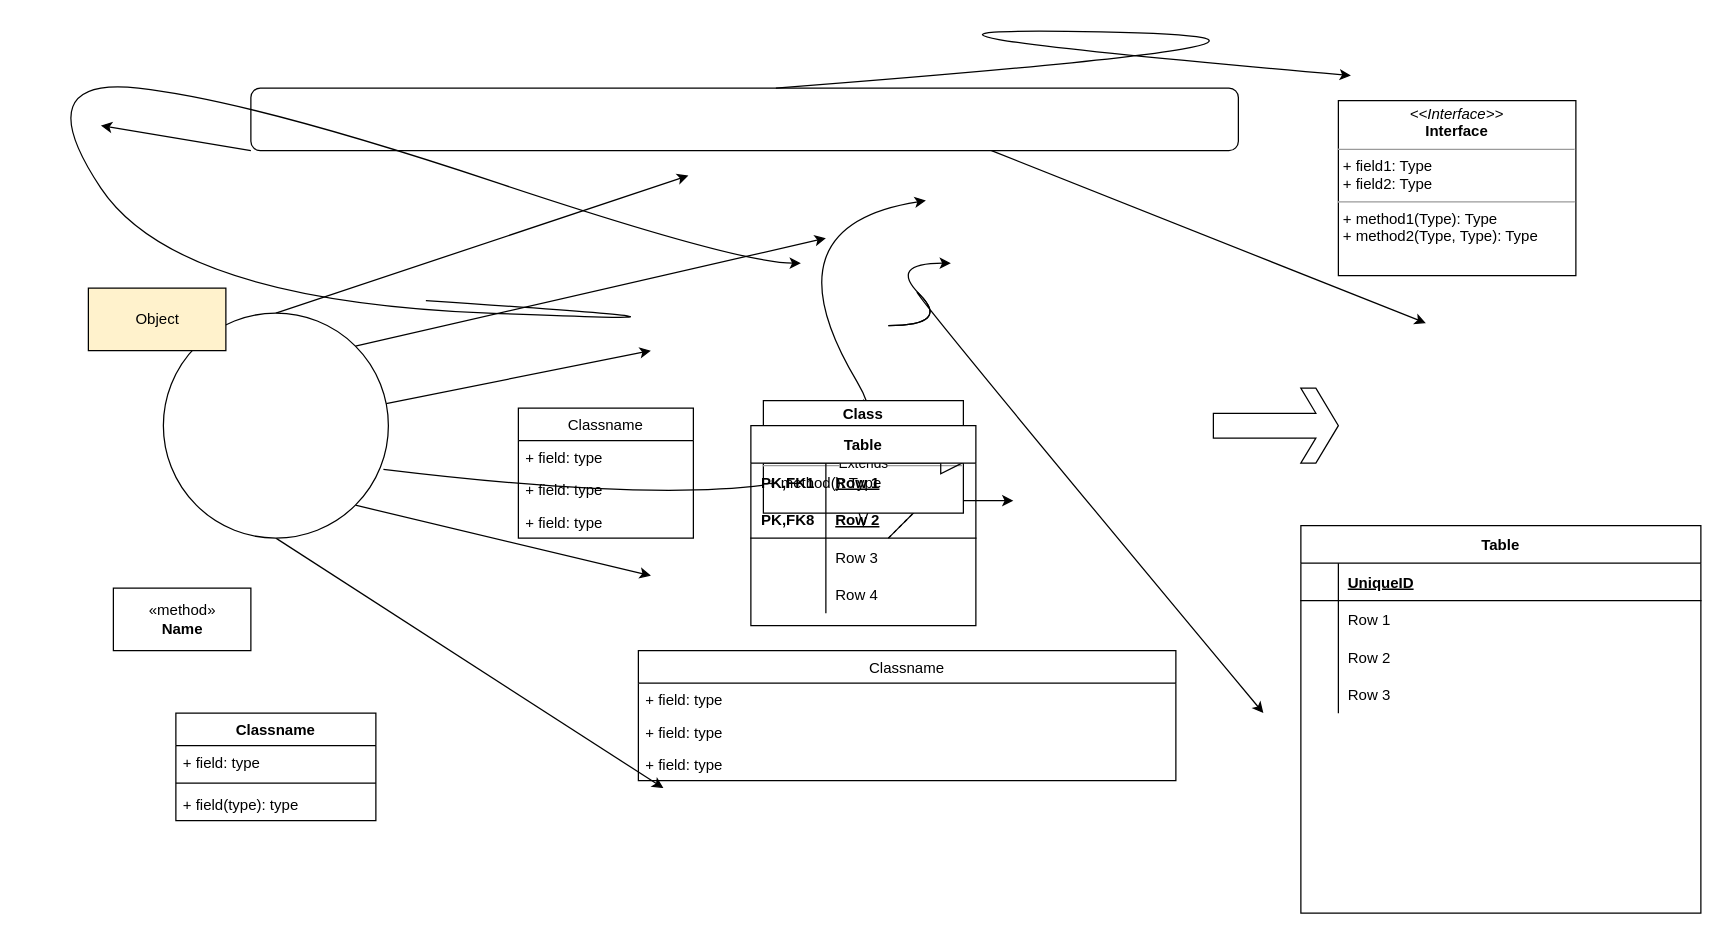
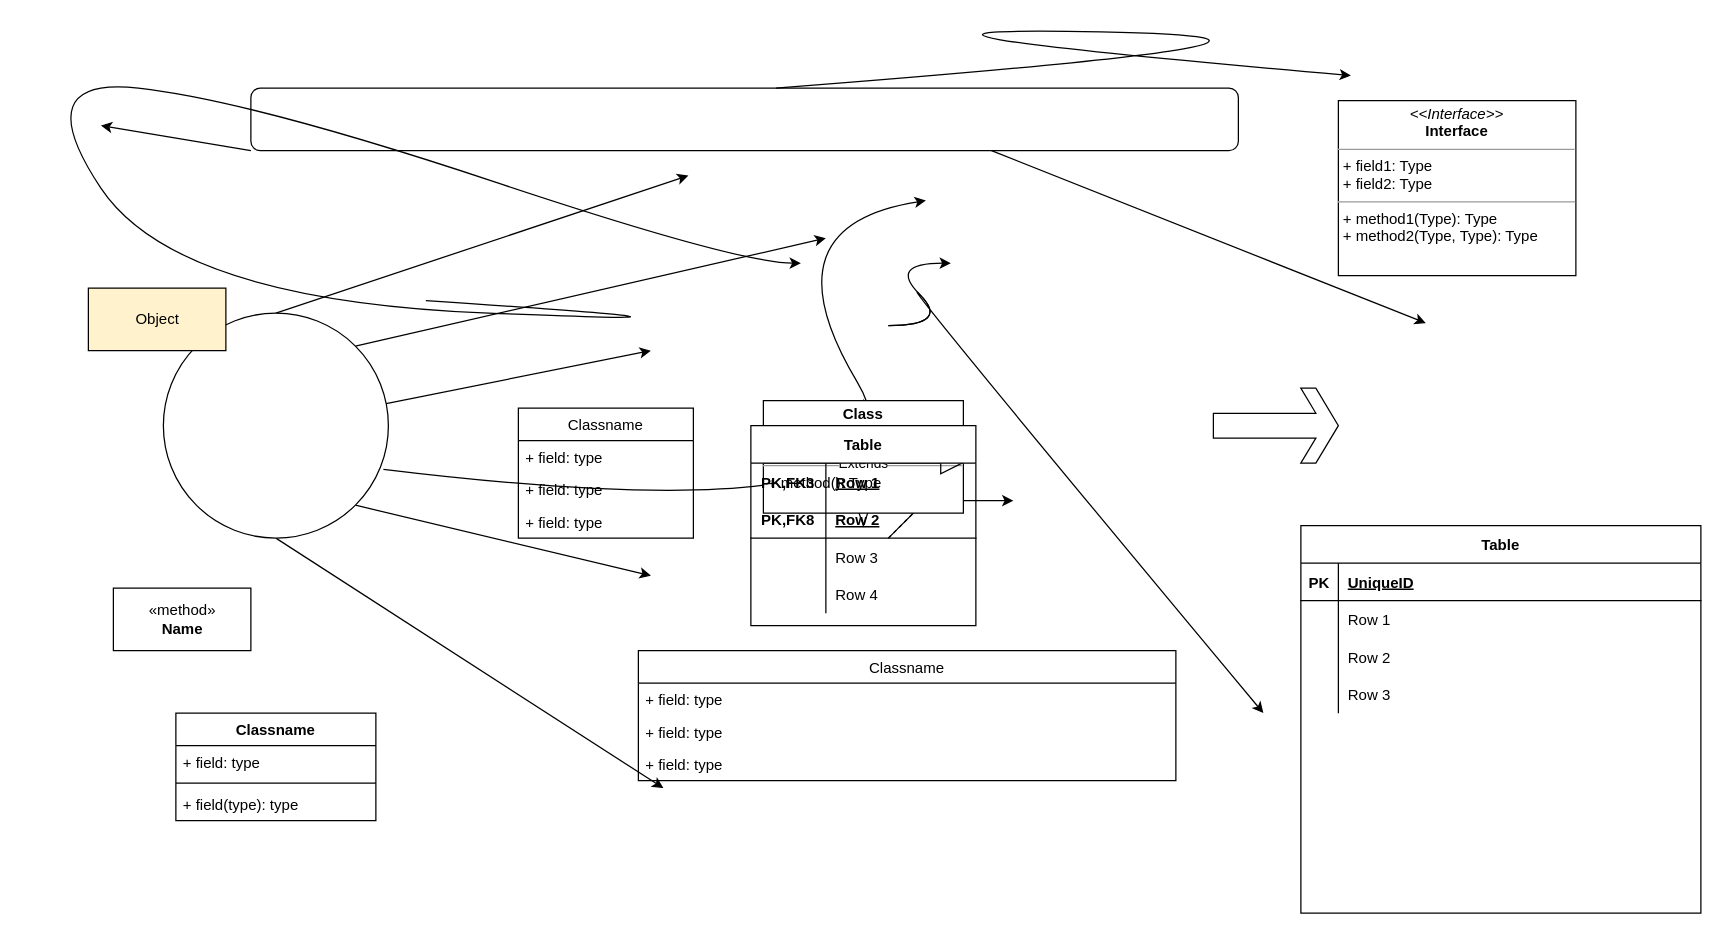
node "Class + field: Row + method(): Type": label "Class + field: Row + method(): Type" -> "Class + field: Type + method(): Type"
node "PK,FK1": label "PK,FK1" -> "PK,FK3"
node "PK": added
